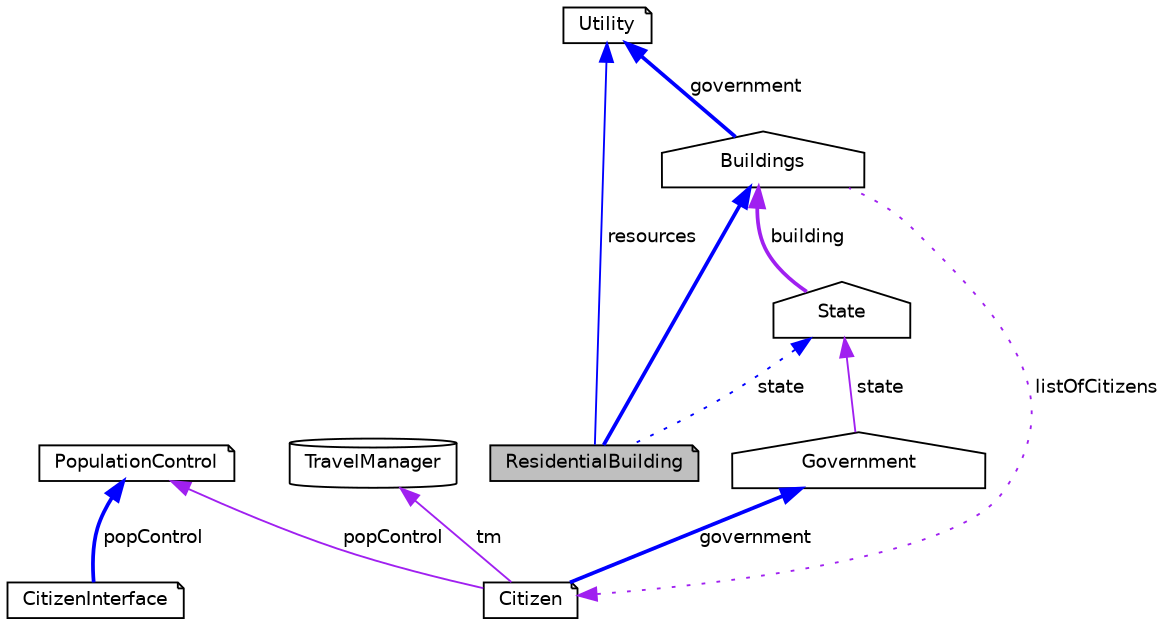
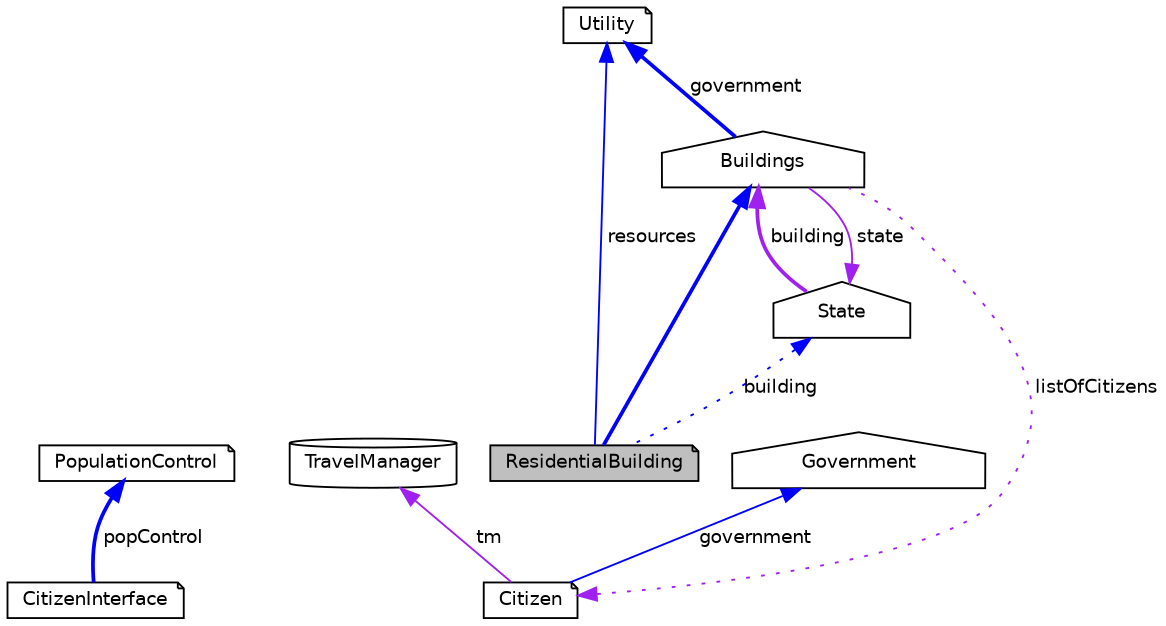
edge "ResidentialBuilding" -> "State": label " state" -> " building"
edge "Government" -> "State": now "Buildings" -> "State"
edge "Citizen" -> "Government": style bold -> solid
edge "Citizen" -> "PopulationControl": removed, label "popControl"
